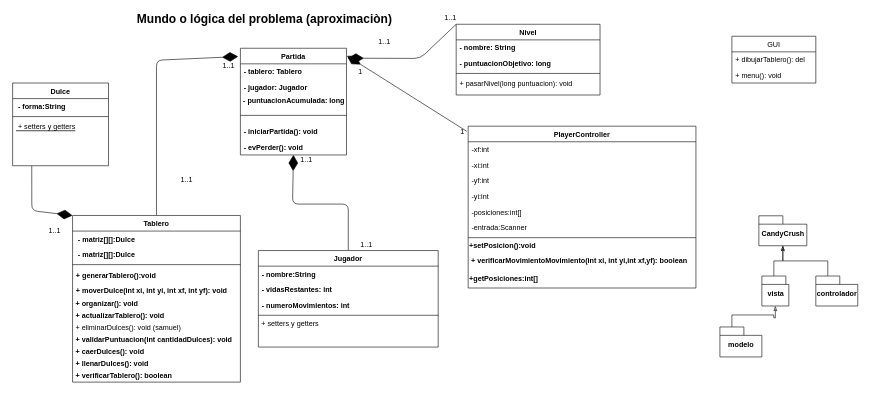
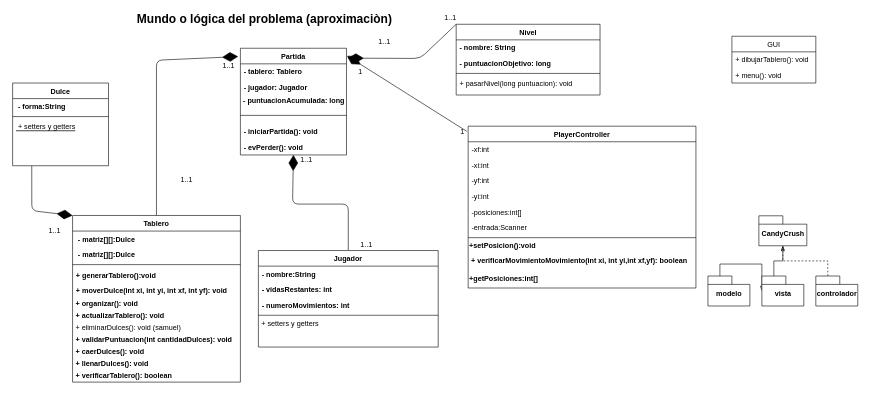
node "+ dibujarTablero(): del": label "+ dibujarTablero(): del" -> "+ dibujarTablero(): void"
edge "controlador" -> "CandyCrush": style solid -> dashed
node "vista": size 27x30 -> 42x30
node "modelo": moved (741, 342) -> (729, 291)
